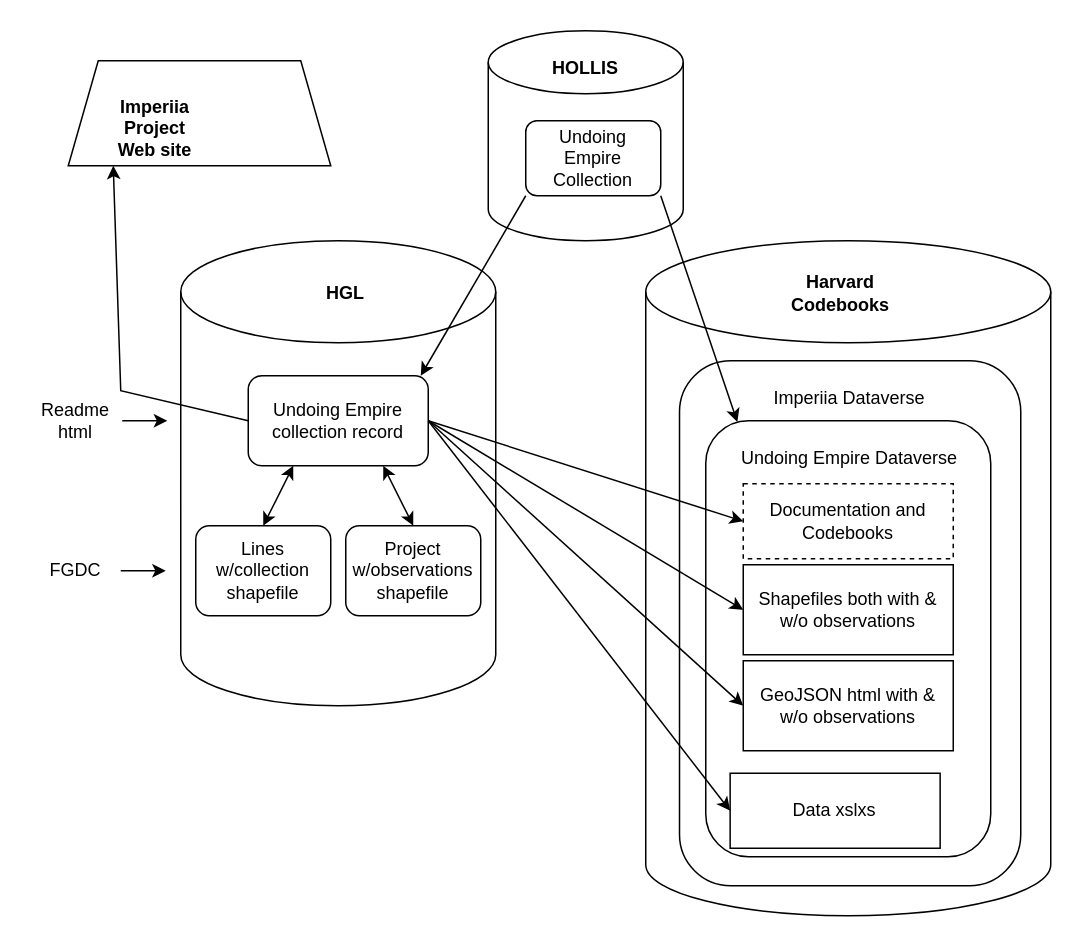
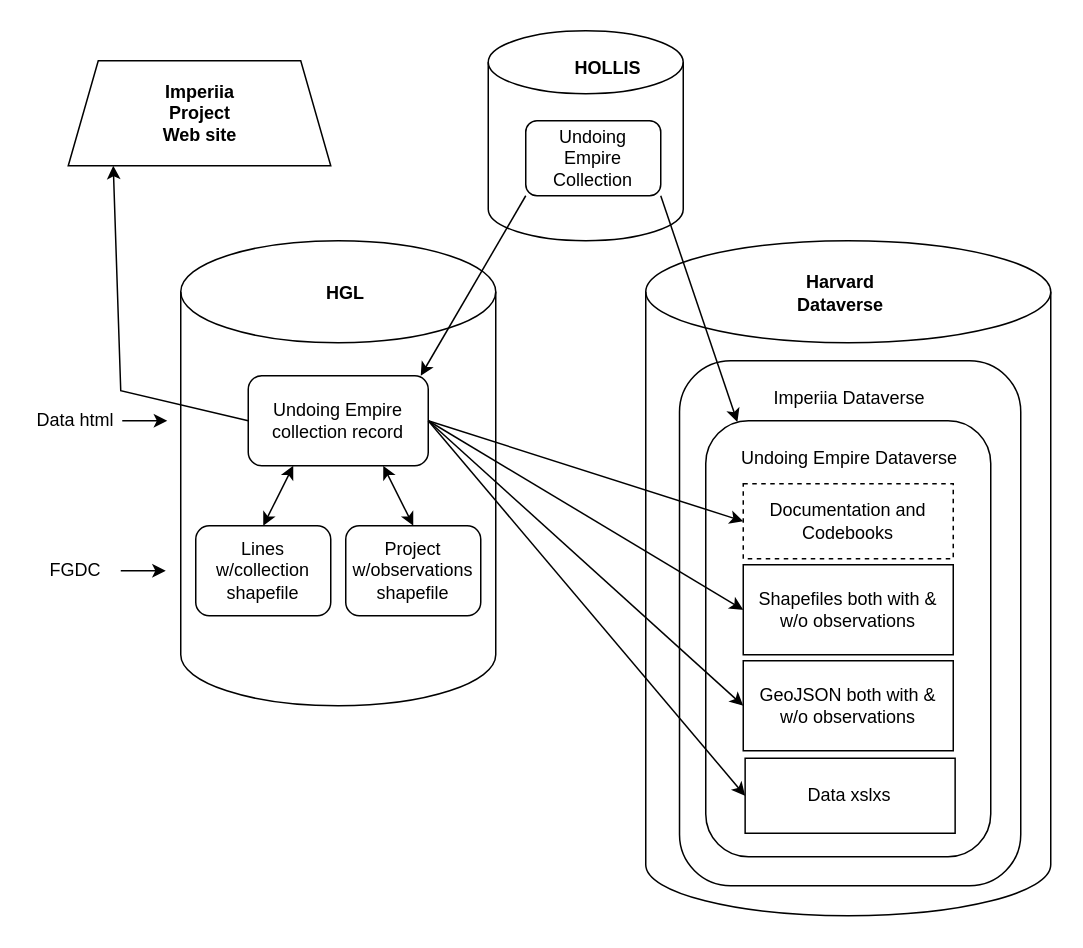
node "HOLLIS": moved (586, 68) -> (608, 68)
node "Imperiia Project Web site": moved (155, 128) -> (200, 113)
node "Harvard Codebooks": label "Harvard Codebooks" -> "Harvard Dataverse"
node "Readme html": label "Readme html" -> "Data html"
node "GeoJSON html with & w/o observations": label "GeoJSON html with & w/o observations" -> "GeoJSON both with & w/o observations"
node "Data xslxs": moved (835, 811) -> (850, 796)
